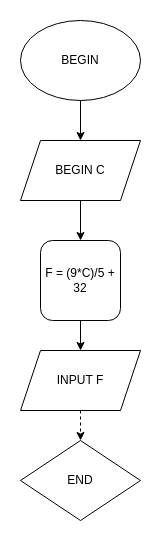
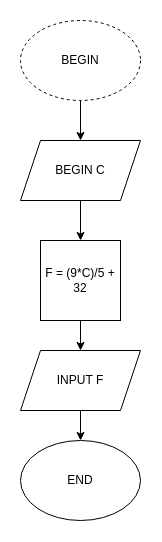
node "BEGIN": style solid -> dashed
node "F = (9*C)/5 + 32": shape rounded rectangle -> rectangle
edge "INPUT F" -> "END": style dashed -> solid
node "END": shape diamond -> ellipse
